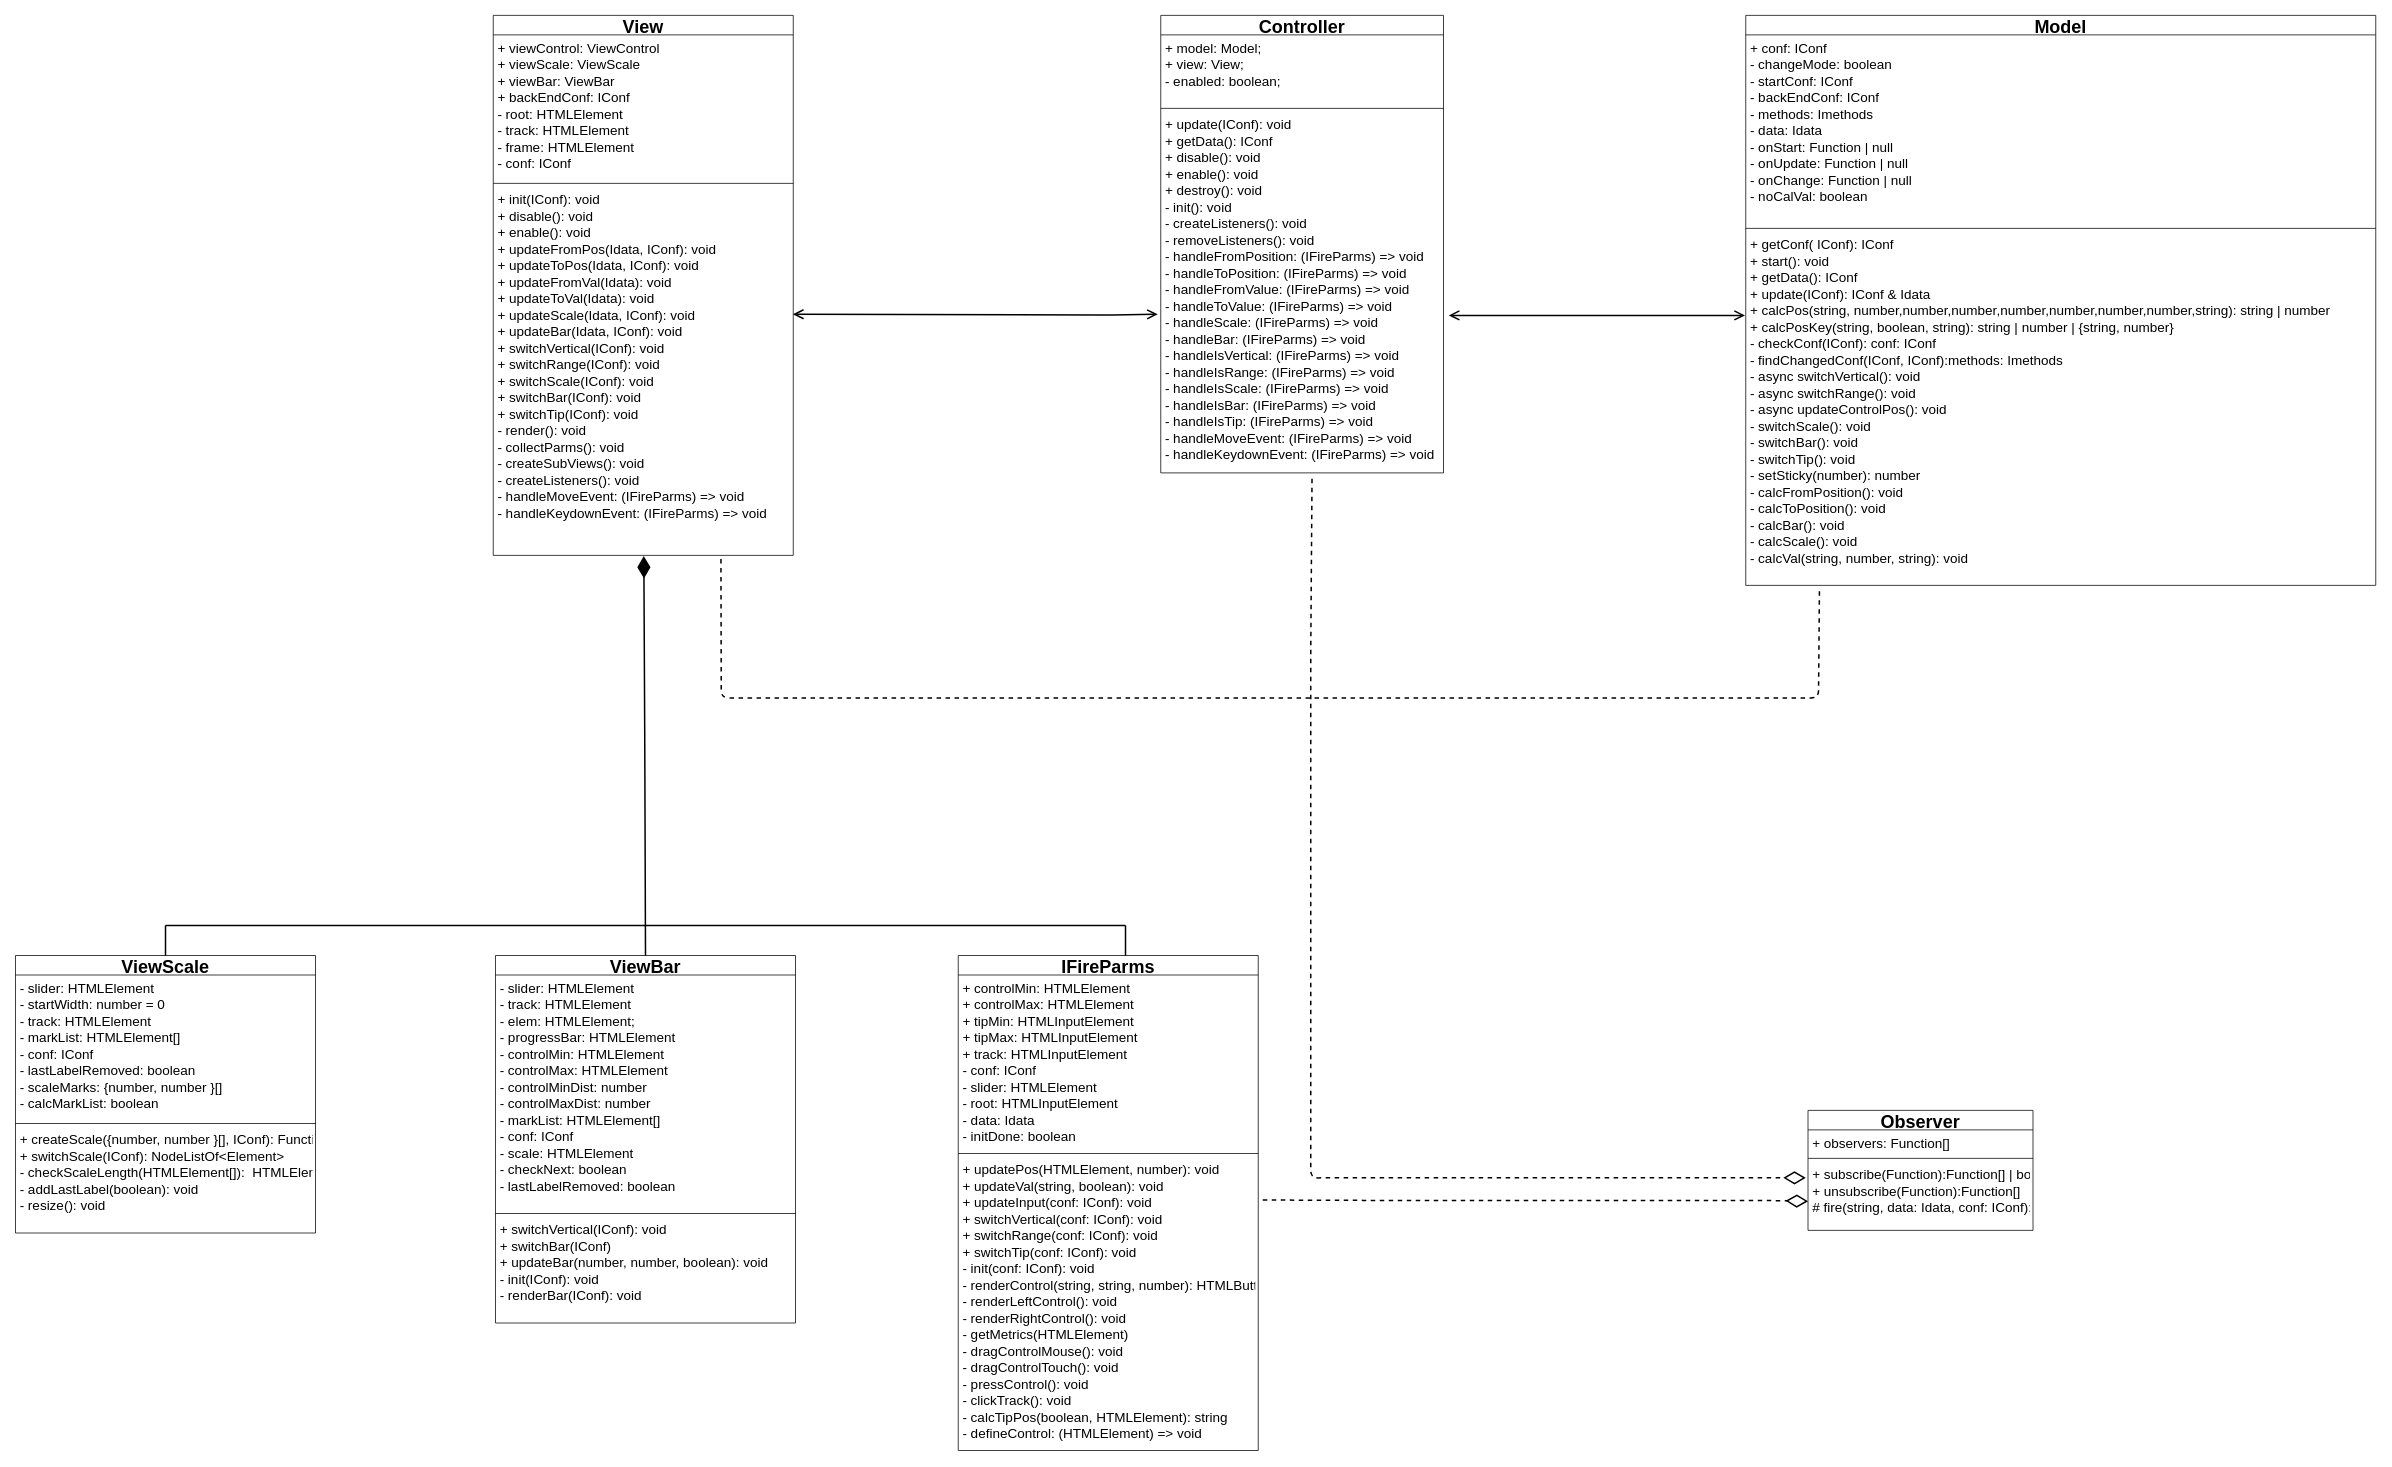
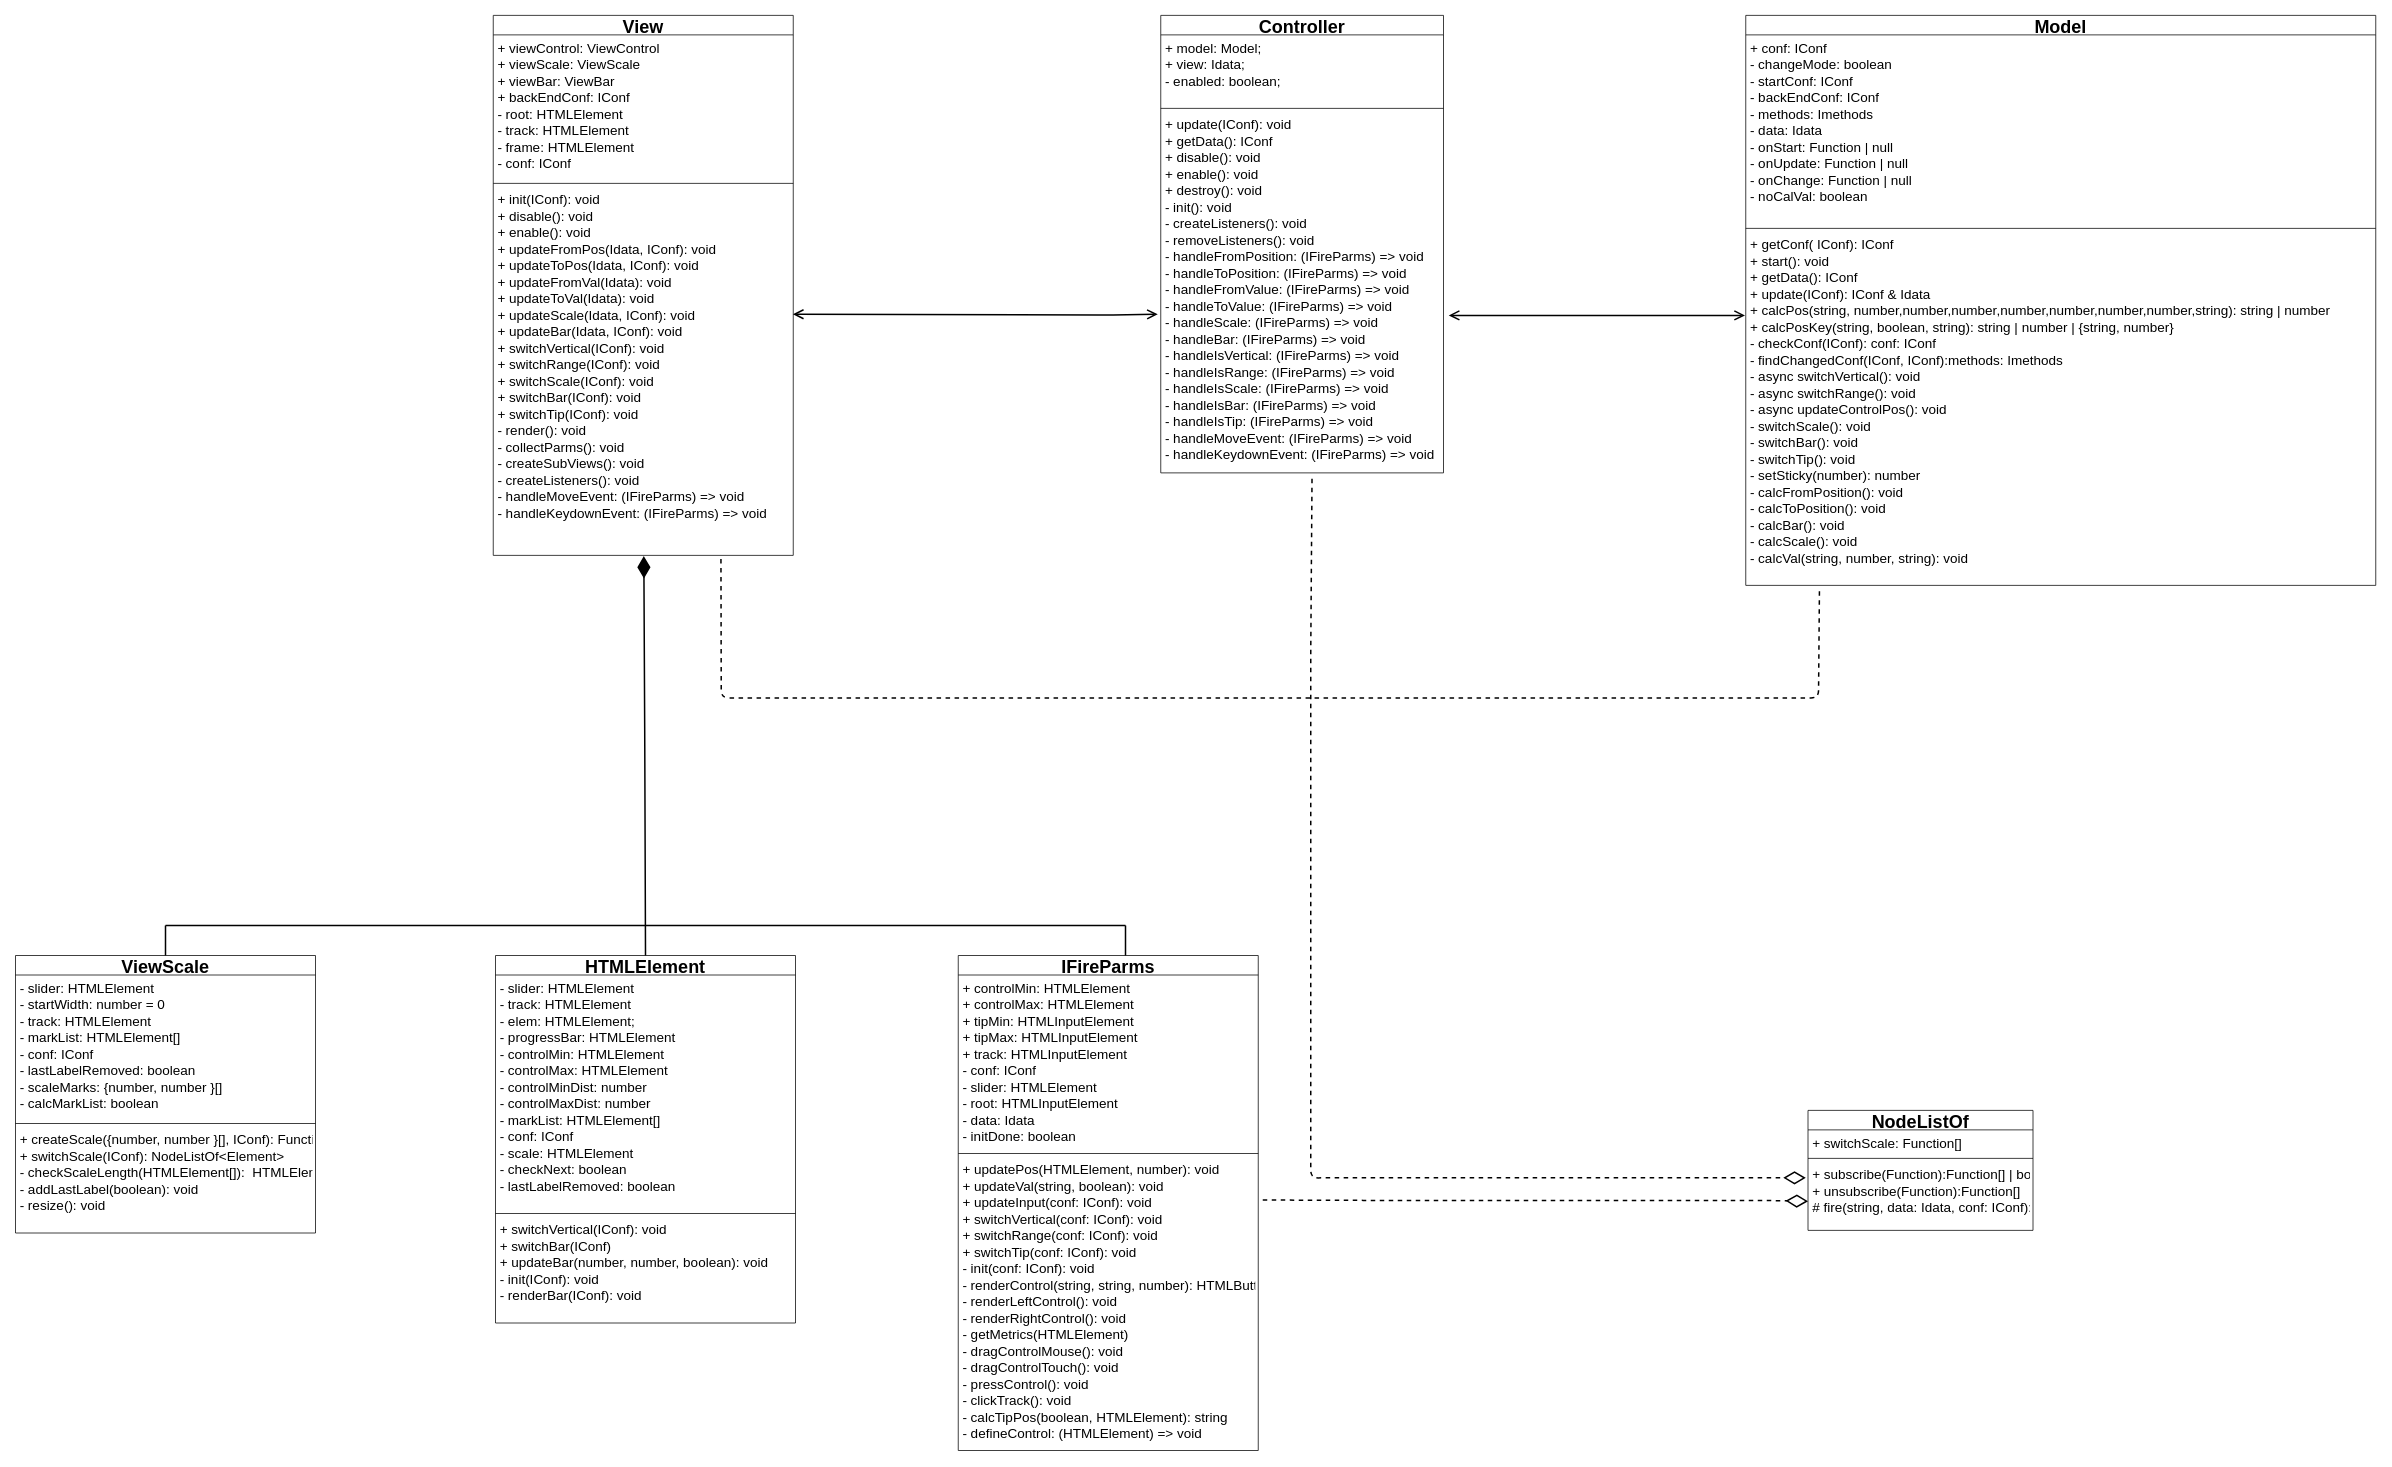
node "+ model: Model; + view: View; - enabled: boolean;": label "+ model: Model; + view: View; - enabled: boolean;" -> "+ model: Model; + view: Idata; - enabled: boolean;"
node "ViewBar": label "ViewBar" -> "HTMLElement"
node "Observer": label "Observer" -> "NodeListOf"
node "+ observers: Function[]": label "+ observers: Function[]" -> "+ switchScale: Function[]"
